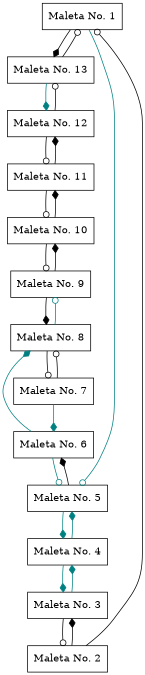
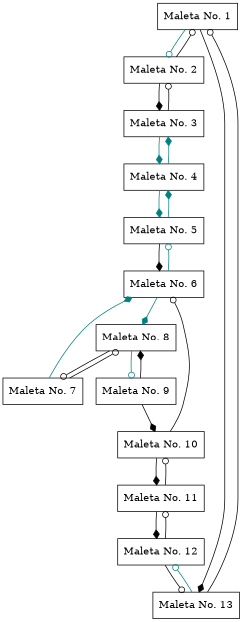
edge "Maleta No. 13" -> "Maleta No. 12": arrowhead diamond -> odot
edge "Maleta No. 10" -> "Maleta No. 9": now "Maleta No. 10" -> "Maleta No. 6"
edge "Maleta No. 1" -> "Maleta No. 5": now "Maleta No. 1" -> "Maleta No. 2"
